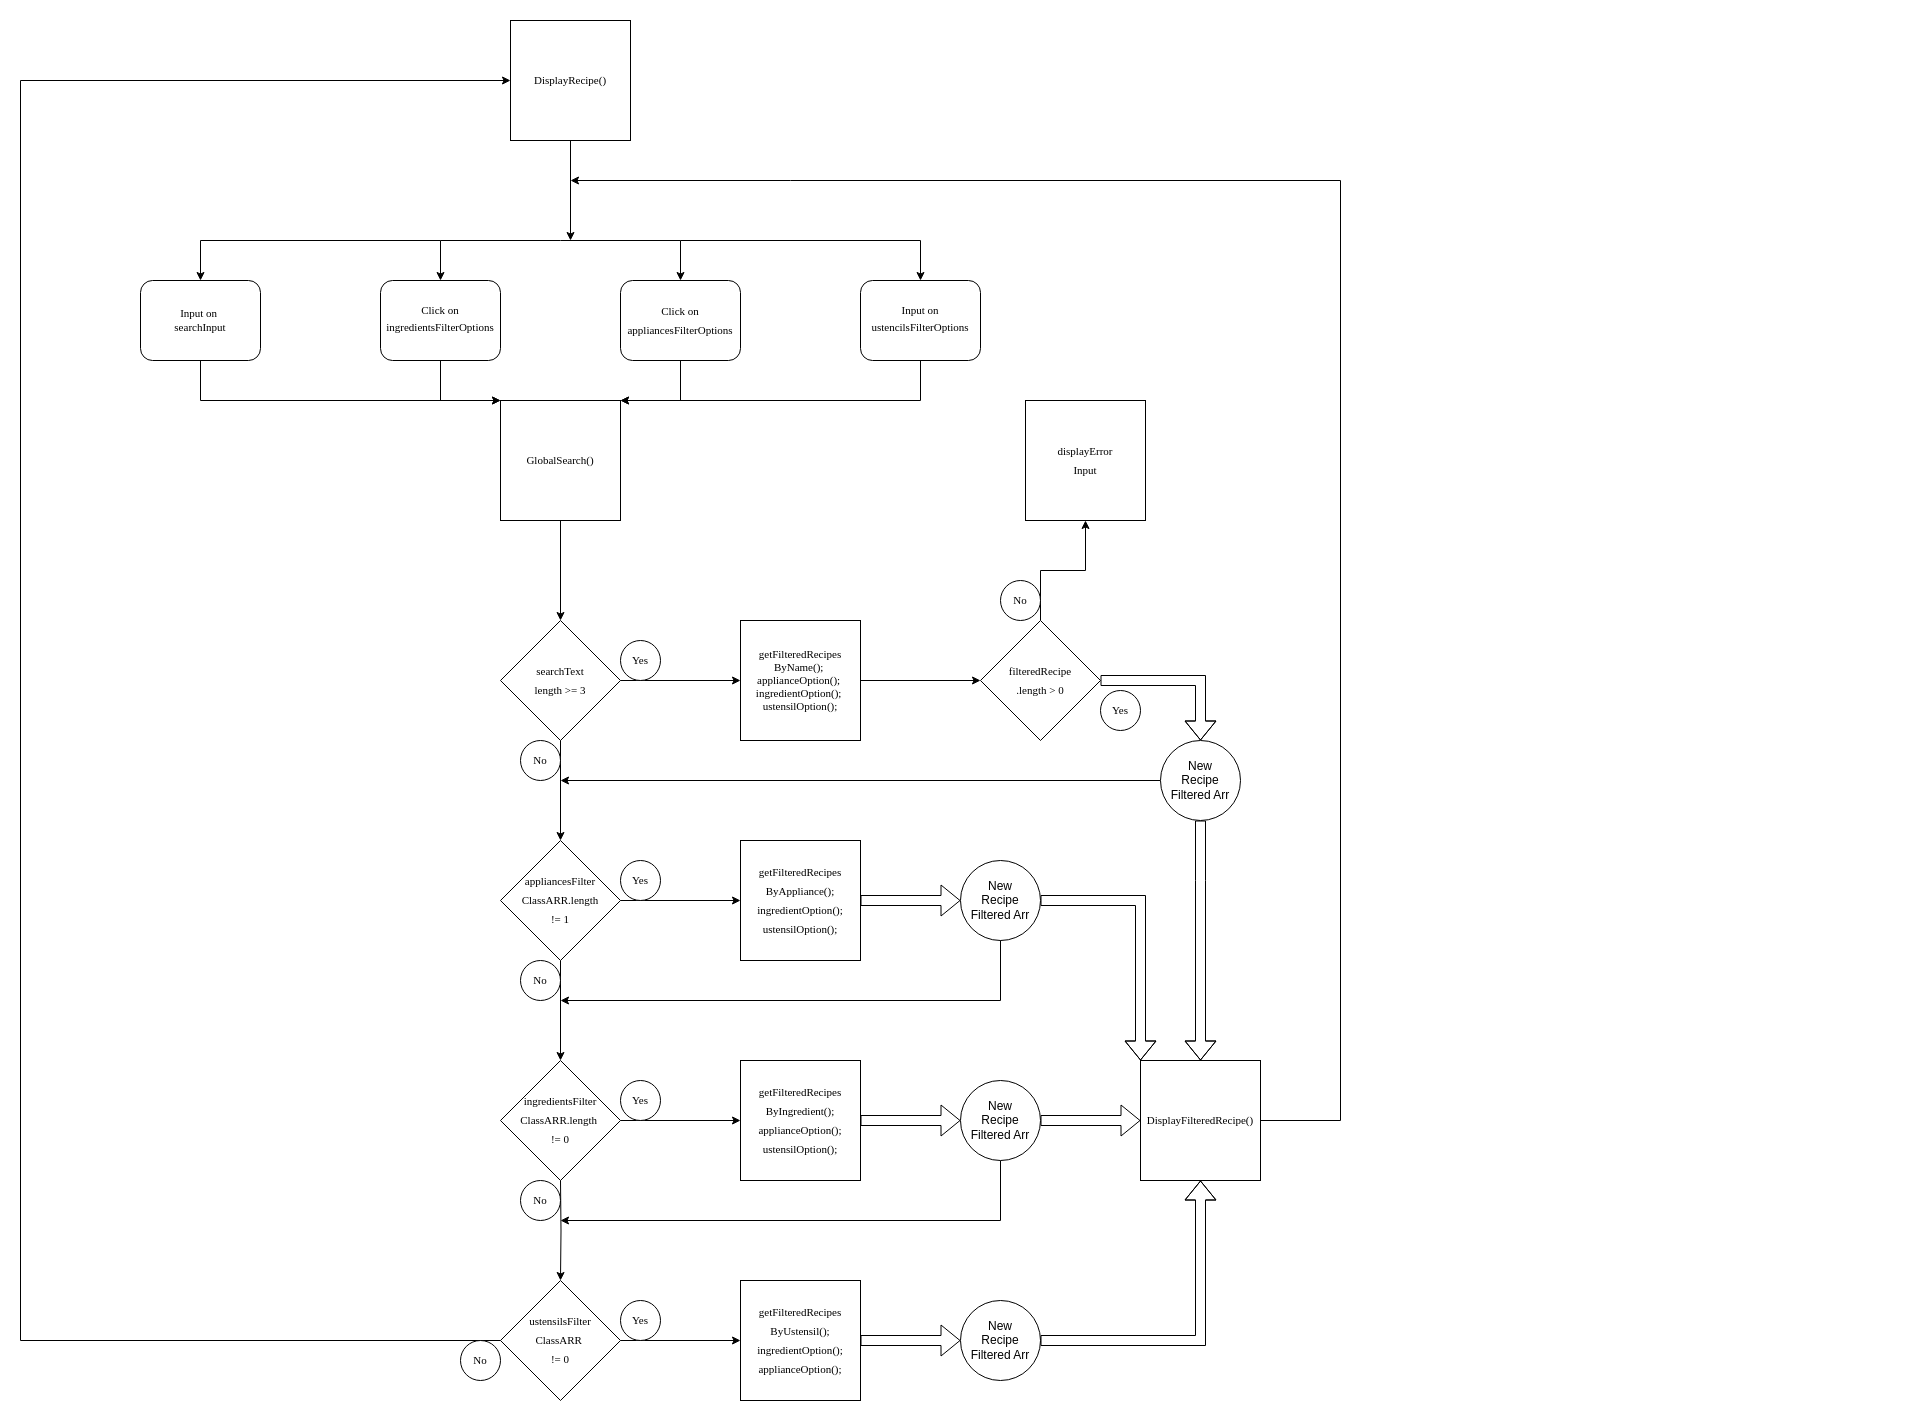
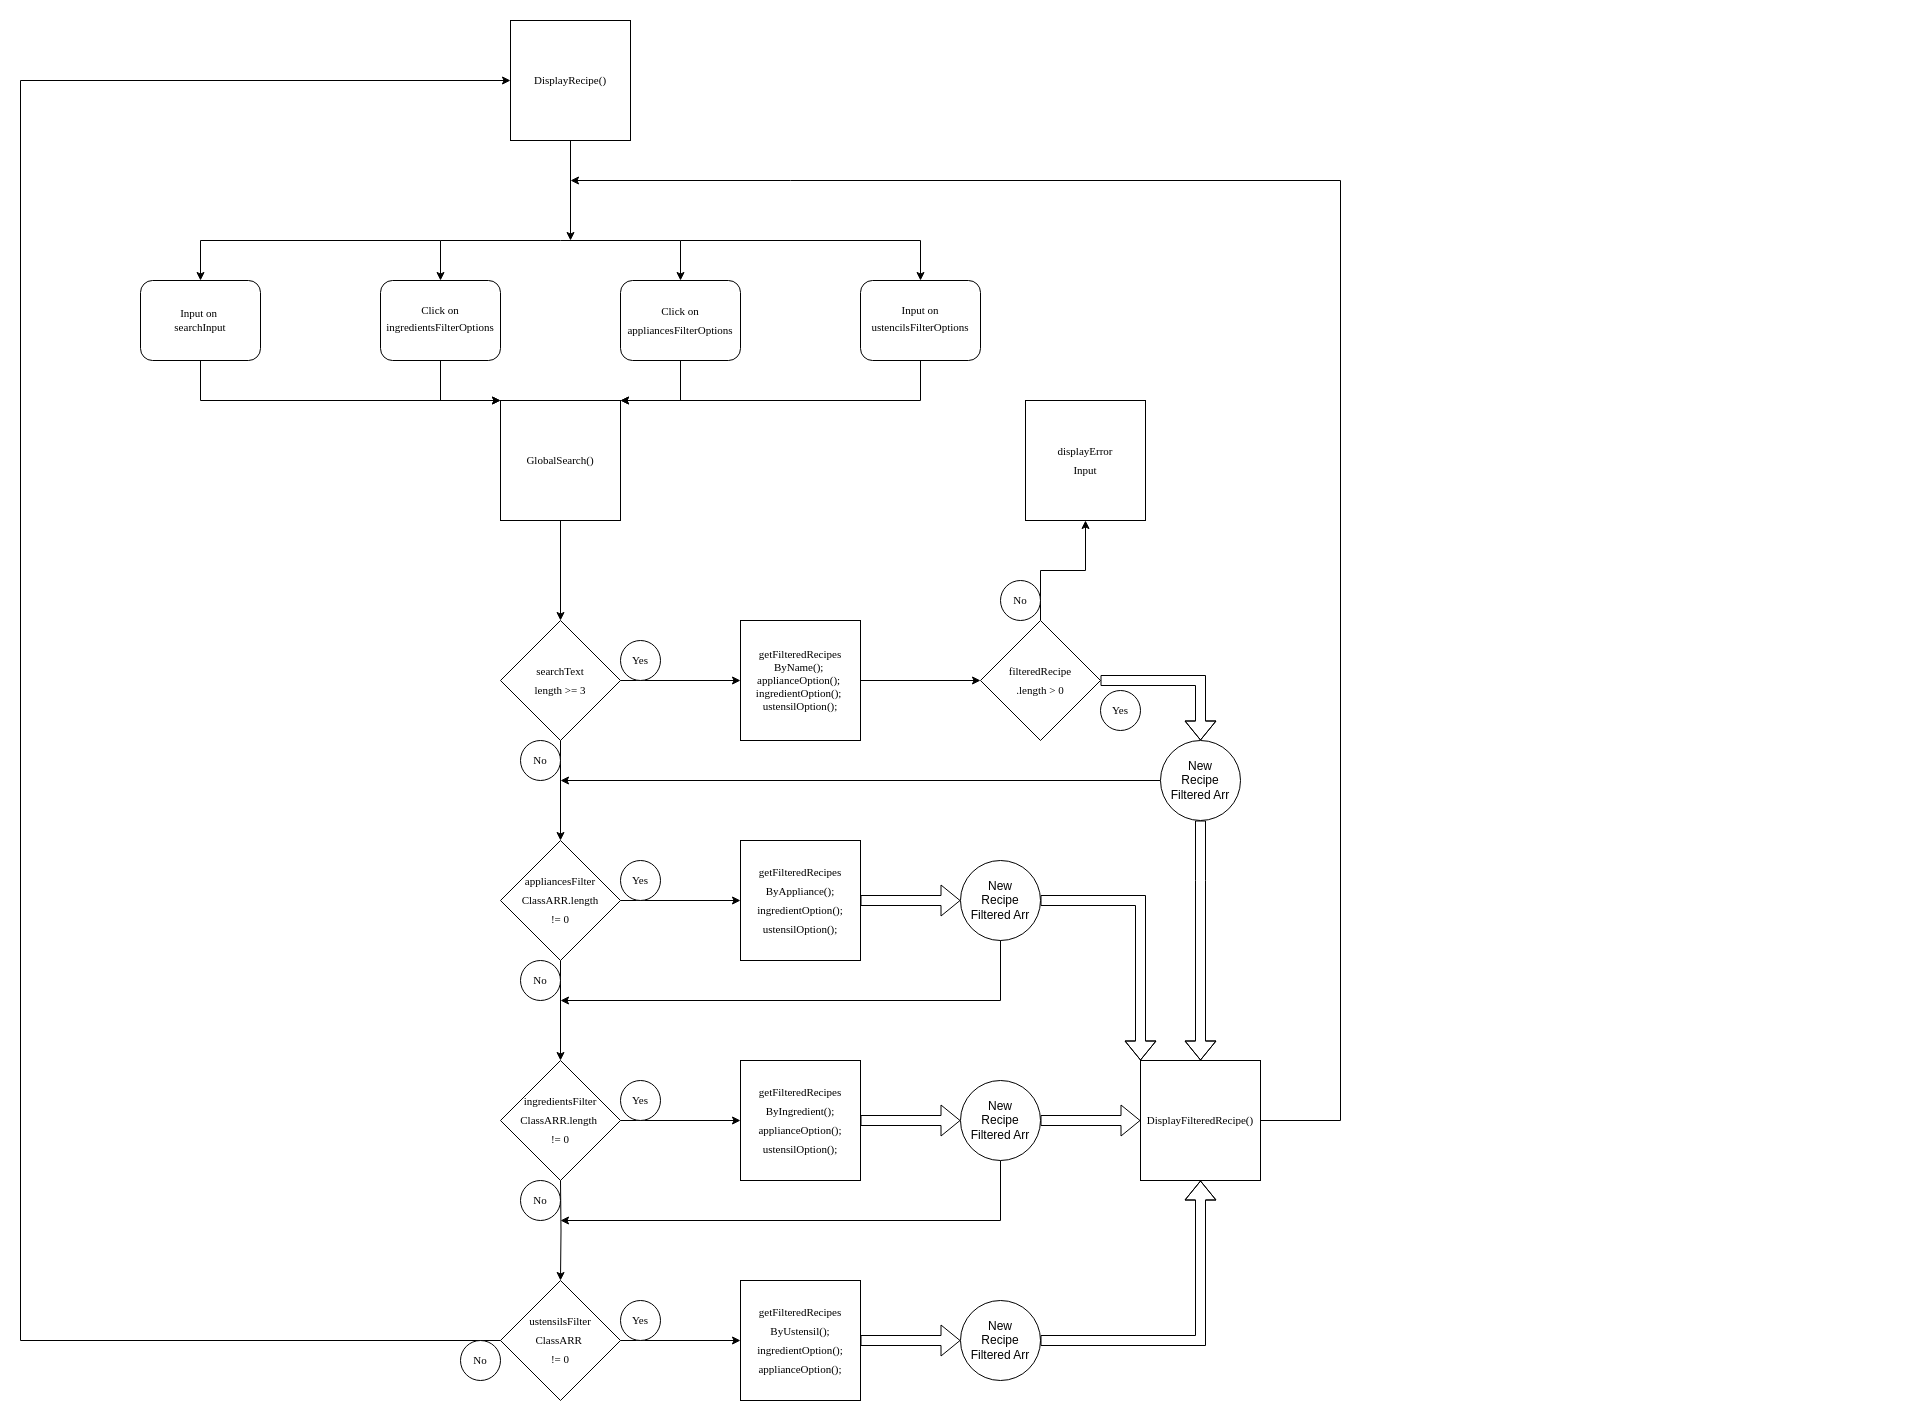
node "appliancesFilterClassARR.length != 1": label "appliancesFilterClassARR.length != 1" -> "appliancesFilterClassARR.length != 0"
